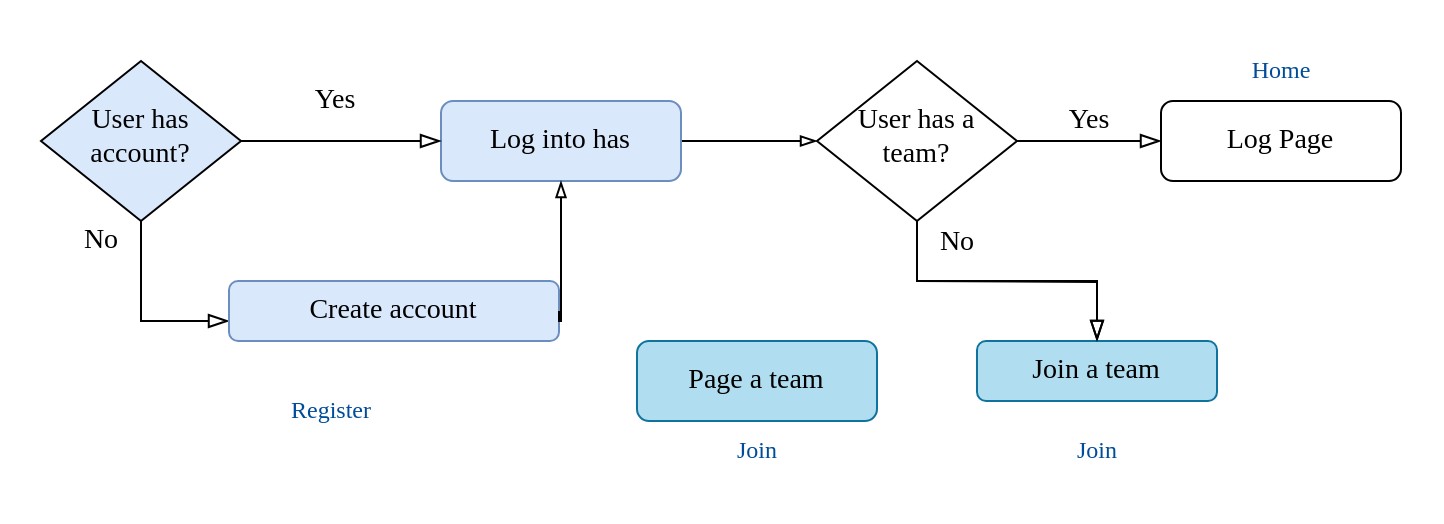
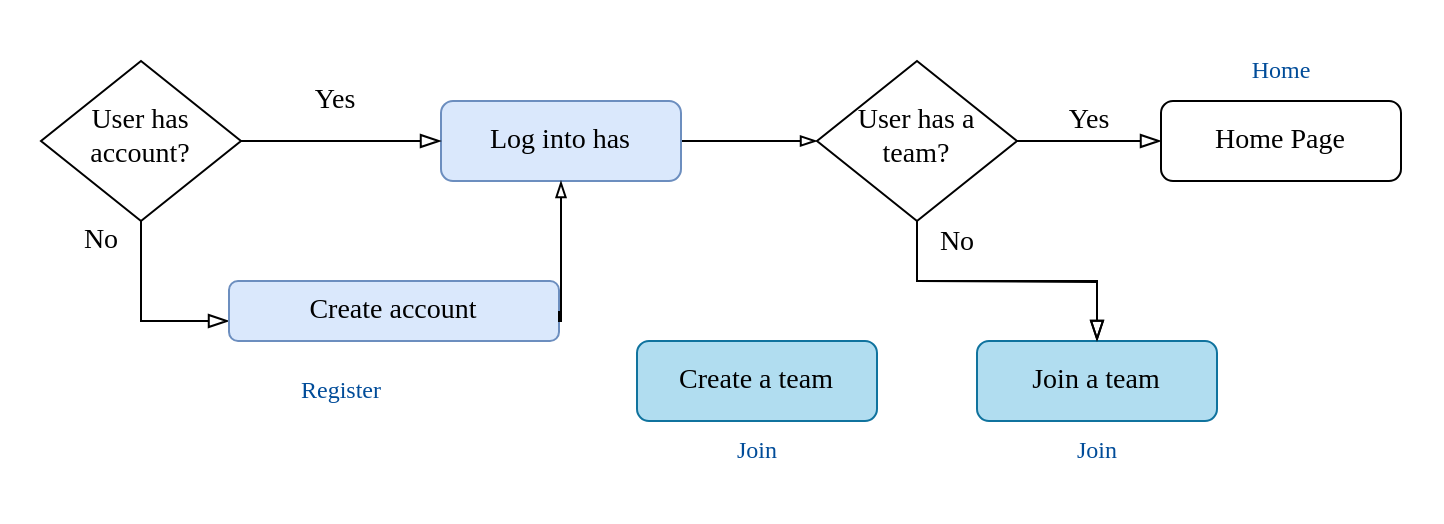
node "User has account?": fillcolor #dae8fc -> #ffffff
node "Log Page": label "Log Page" -> "Home Page"
node "Join a team": size 240x60 -> 240x80
node "Page a team": label "Page a team" -> "Create a team"
node "Register": moved (331, 411) -> (341, 391)
